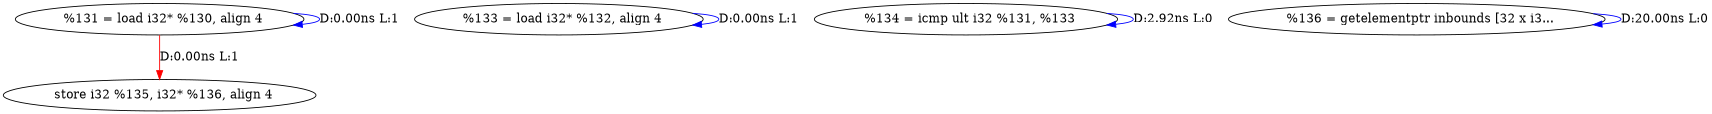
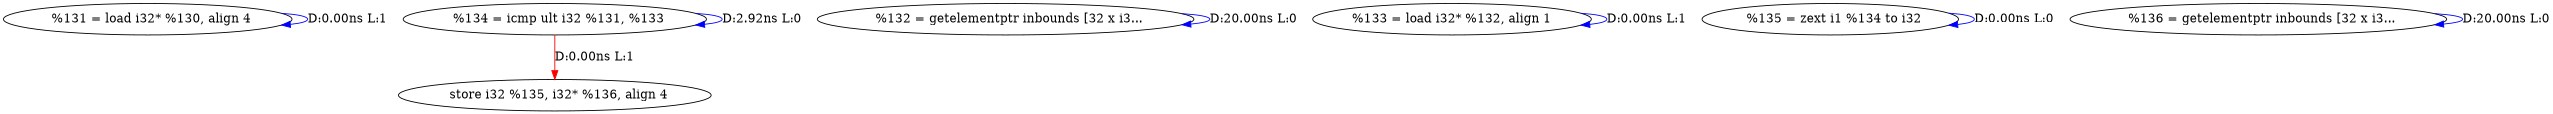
node "%133 = load i32* %132, align 4": label "%133 = load i32* %132, align 4" -> "%133 = load i32* %132, align 1"
node "%132 = getelementptr inbounds [32 x i3...": added
node "%135 = zext i1 %134 to i32": added
edge "%131 = load i32* %130, align 4" -> "store i32 %135, i32* %136, align 4": now "%134 = icmp ult i32 %131, %133" -> "store i32 %135, i32* %136, align 4"
